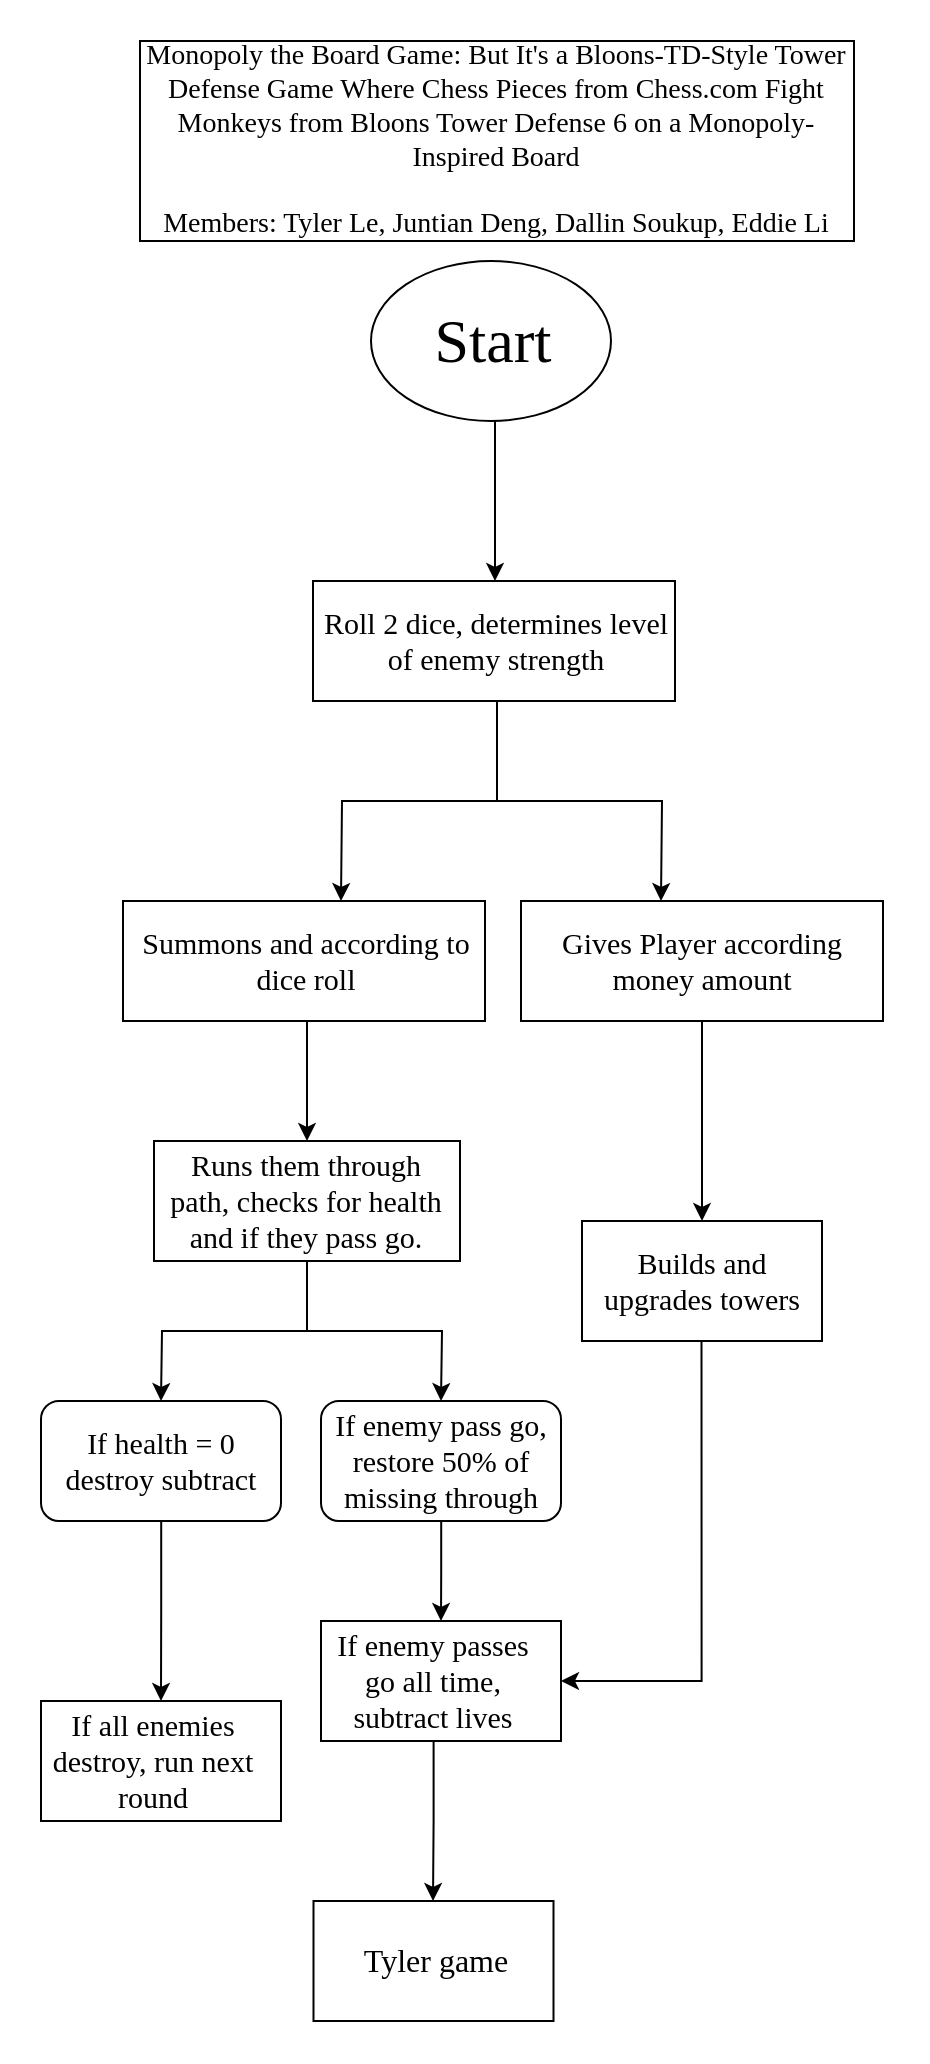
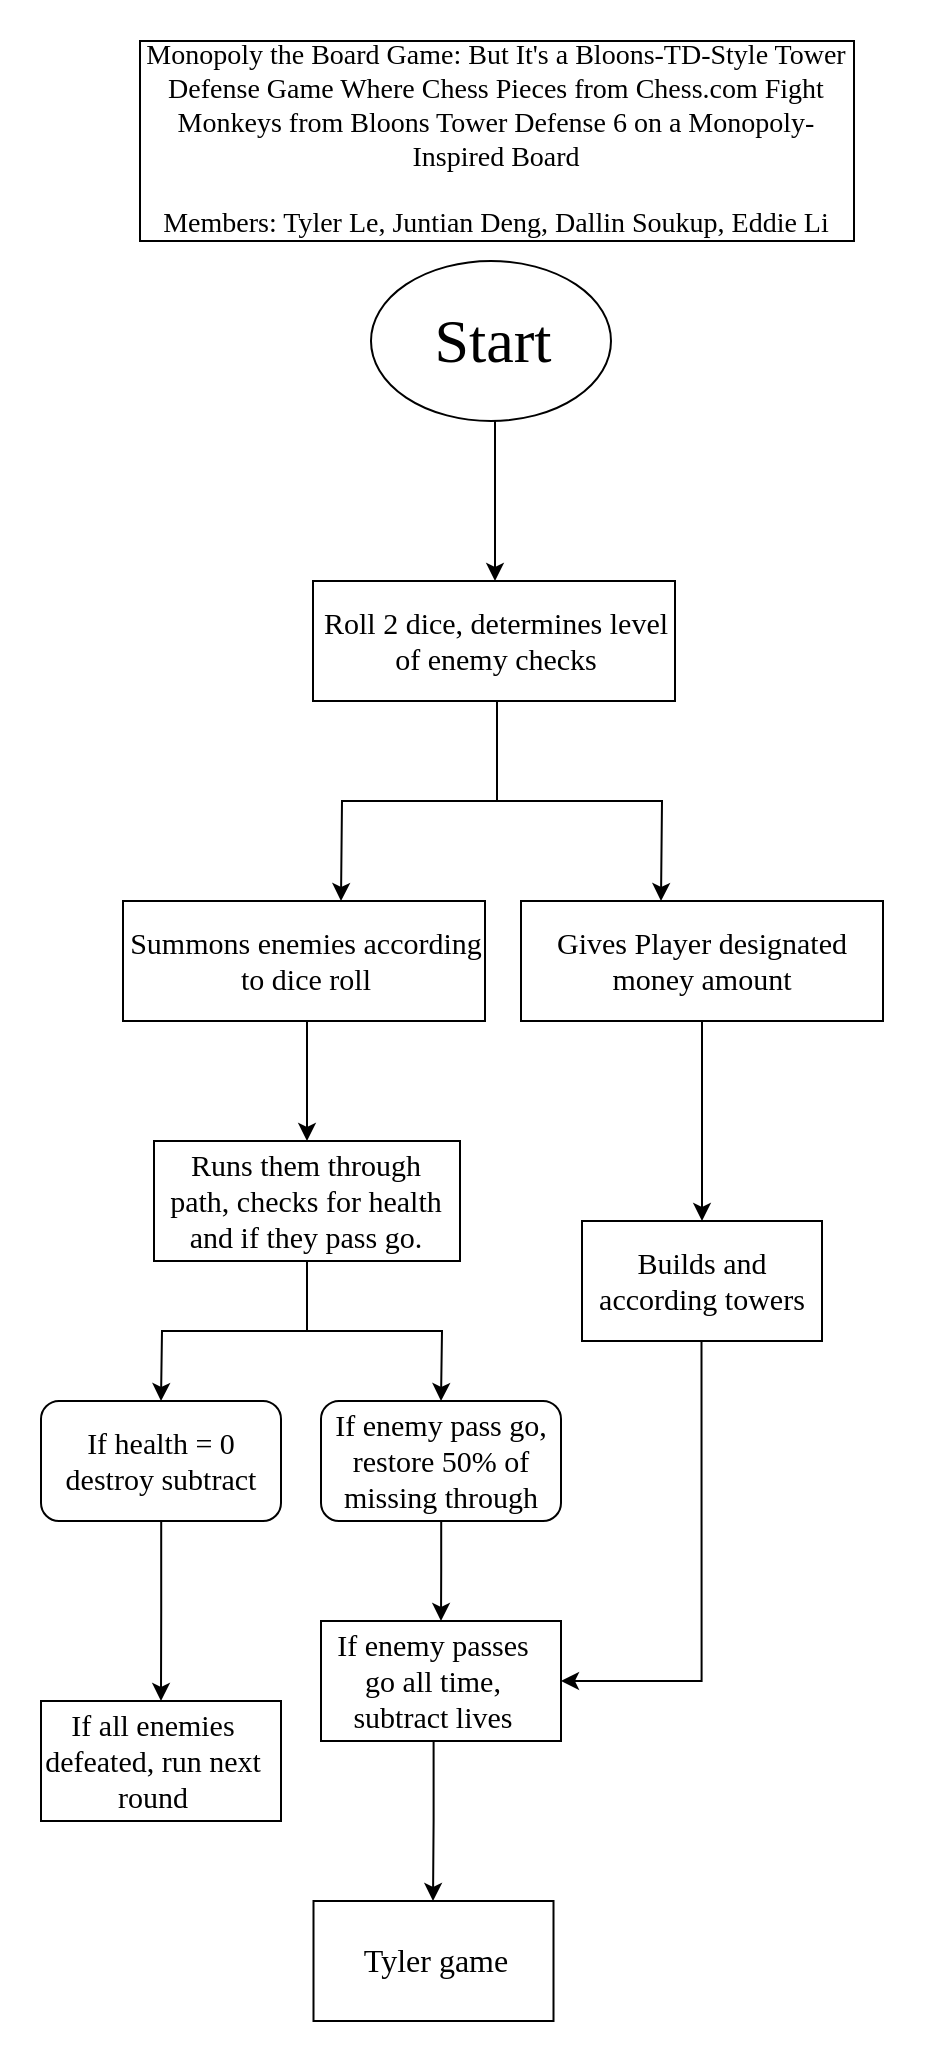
node "Roll 2 dice, determines level of enemy strength": label "Roll 2 dice, determines level of enemy strength" -> "Roll 2 dice, determines level of enemy checks"
node "Summons and according to dice roll": label "Summons and according to dice roll" -> "Summons enemies according to dice roll"
node "Gives Player according money amount": label "Gives Player according money amount" -> "Gives Player designated money amount"
node "Builds and upgrades towers": label "Builds and upgrades towers" -> "Builds and according towers"
node "If all enemies destroy, run next round": label "If all enemies destroy, run next round" -> "If all enemies defeated, run next round"
